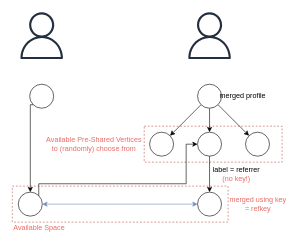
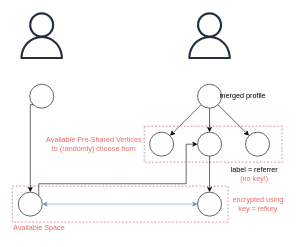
node "label = referrer (no key!)": moved (237, 174) -> (255, 174)
node "merged using key = refkey": label "merged using key = refkey" -> "encrypted using key = refkey"
